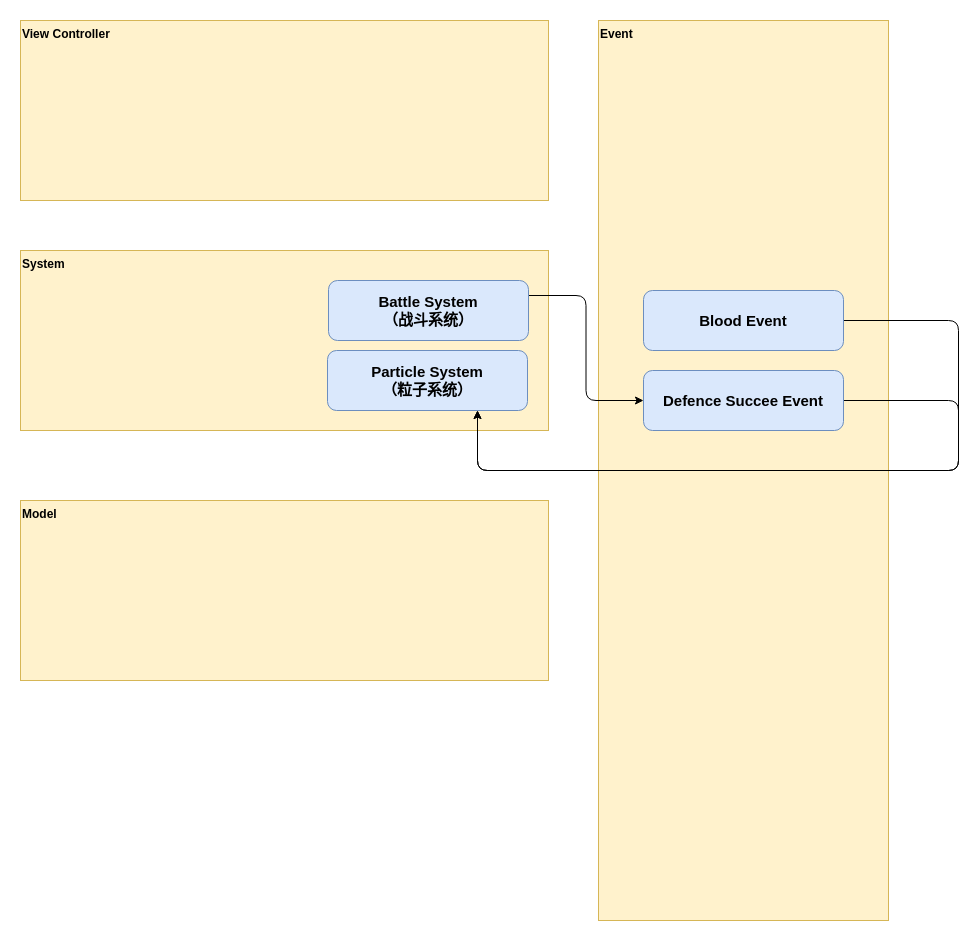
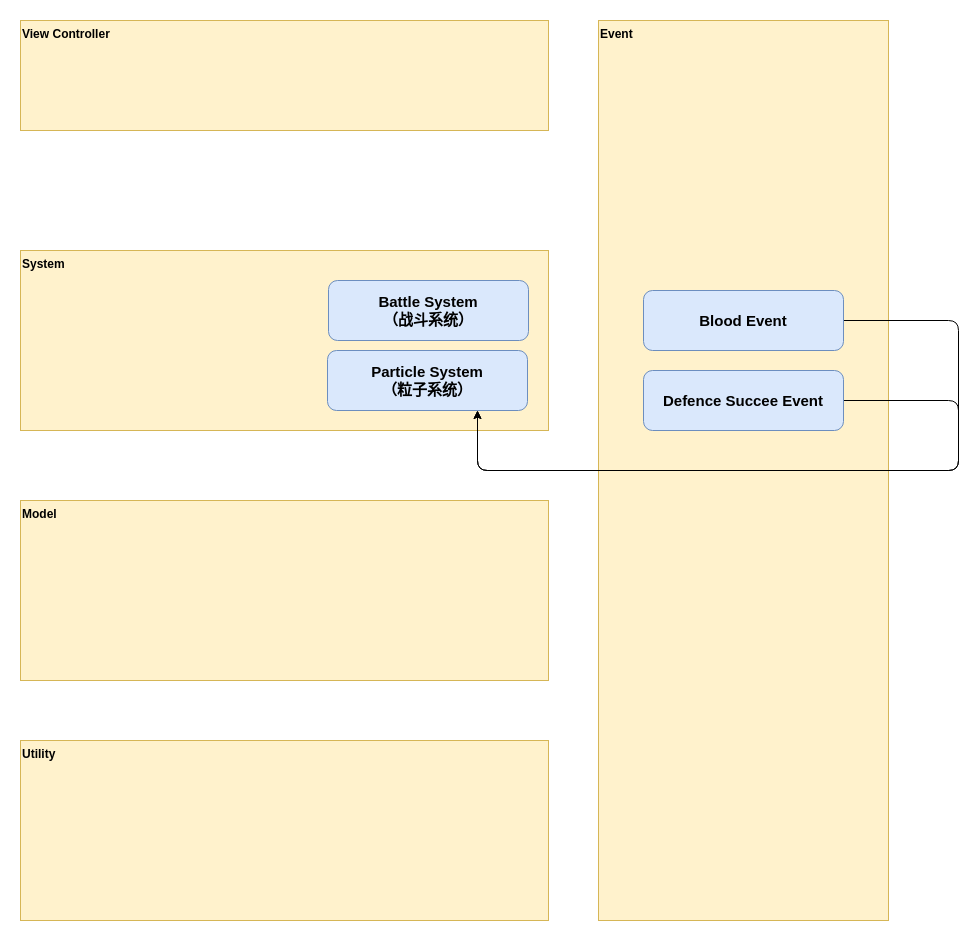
node "View Controller": size 528x180 -> 528x110
edge "Battle System （战斗系统）" -> "Defence Succee Event": removed
node "Utility": added
